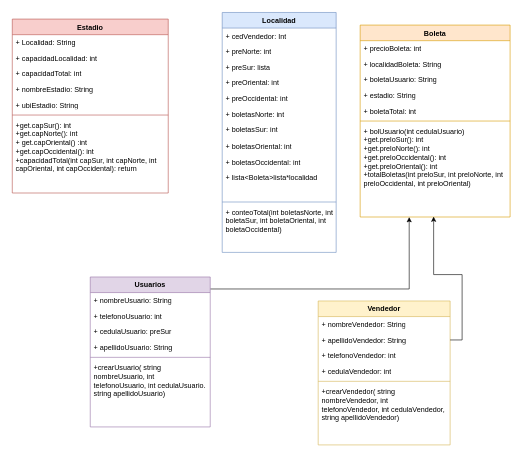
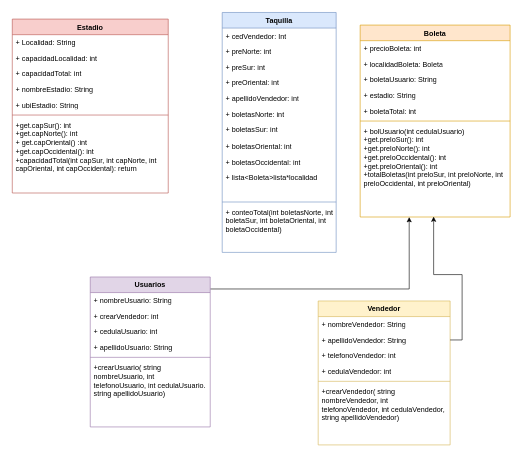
node "Localidad": label "Localidad" -> "Taquilla"
node "+ localidadBoleta: String": label "+ localidadBoleta: String" -> "+ localidadBoleta: Boleta"
node "+ preSur: lista": label "+ preSur: lista" -> "+ preSur: int"
node "+ preOccidental: int": label "+ preOccidental: int" -> "+ apellidoVendedor: int"
node "+ telefonoUsuario: int": label "+ telefonoUsuario: int" -> "+ crearVendedor: int"
node "+ cedulaUsuario: preSur": label "+ cedulaUsuario: preSur" -> "+ cedulaUsuario: int"
